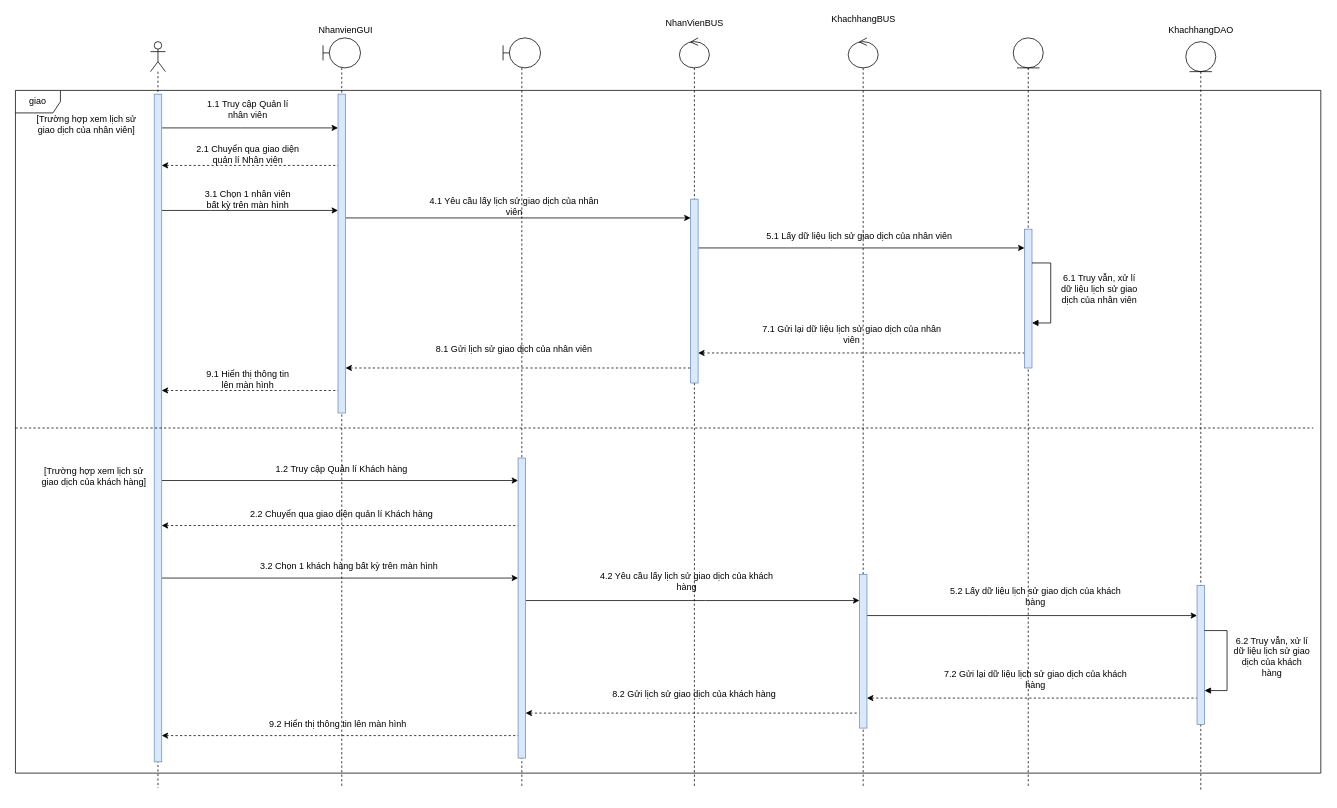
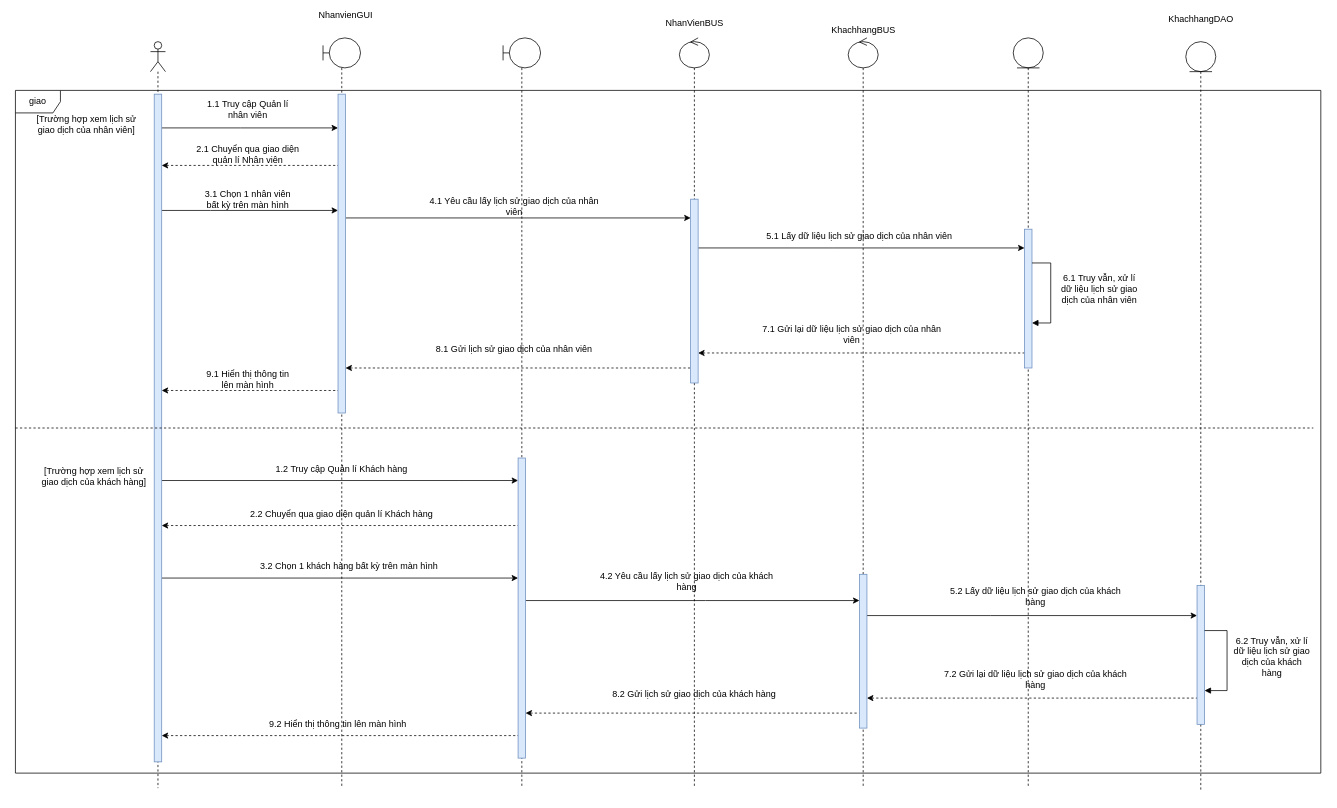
node "KhachhangBUS": moved (863, 19) -> (863, 30)
node "NhanvienGUI": moved (345, 30) -> (345, 15)
node "KhachhangDAO": moved (1200, 30) -> (1200, 19)
